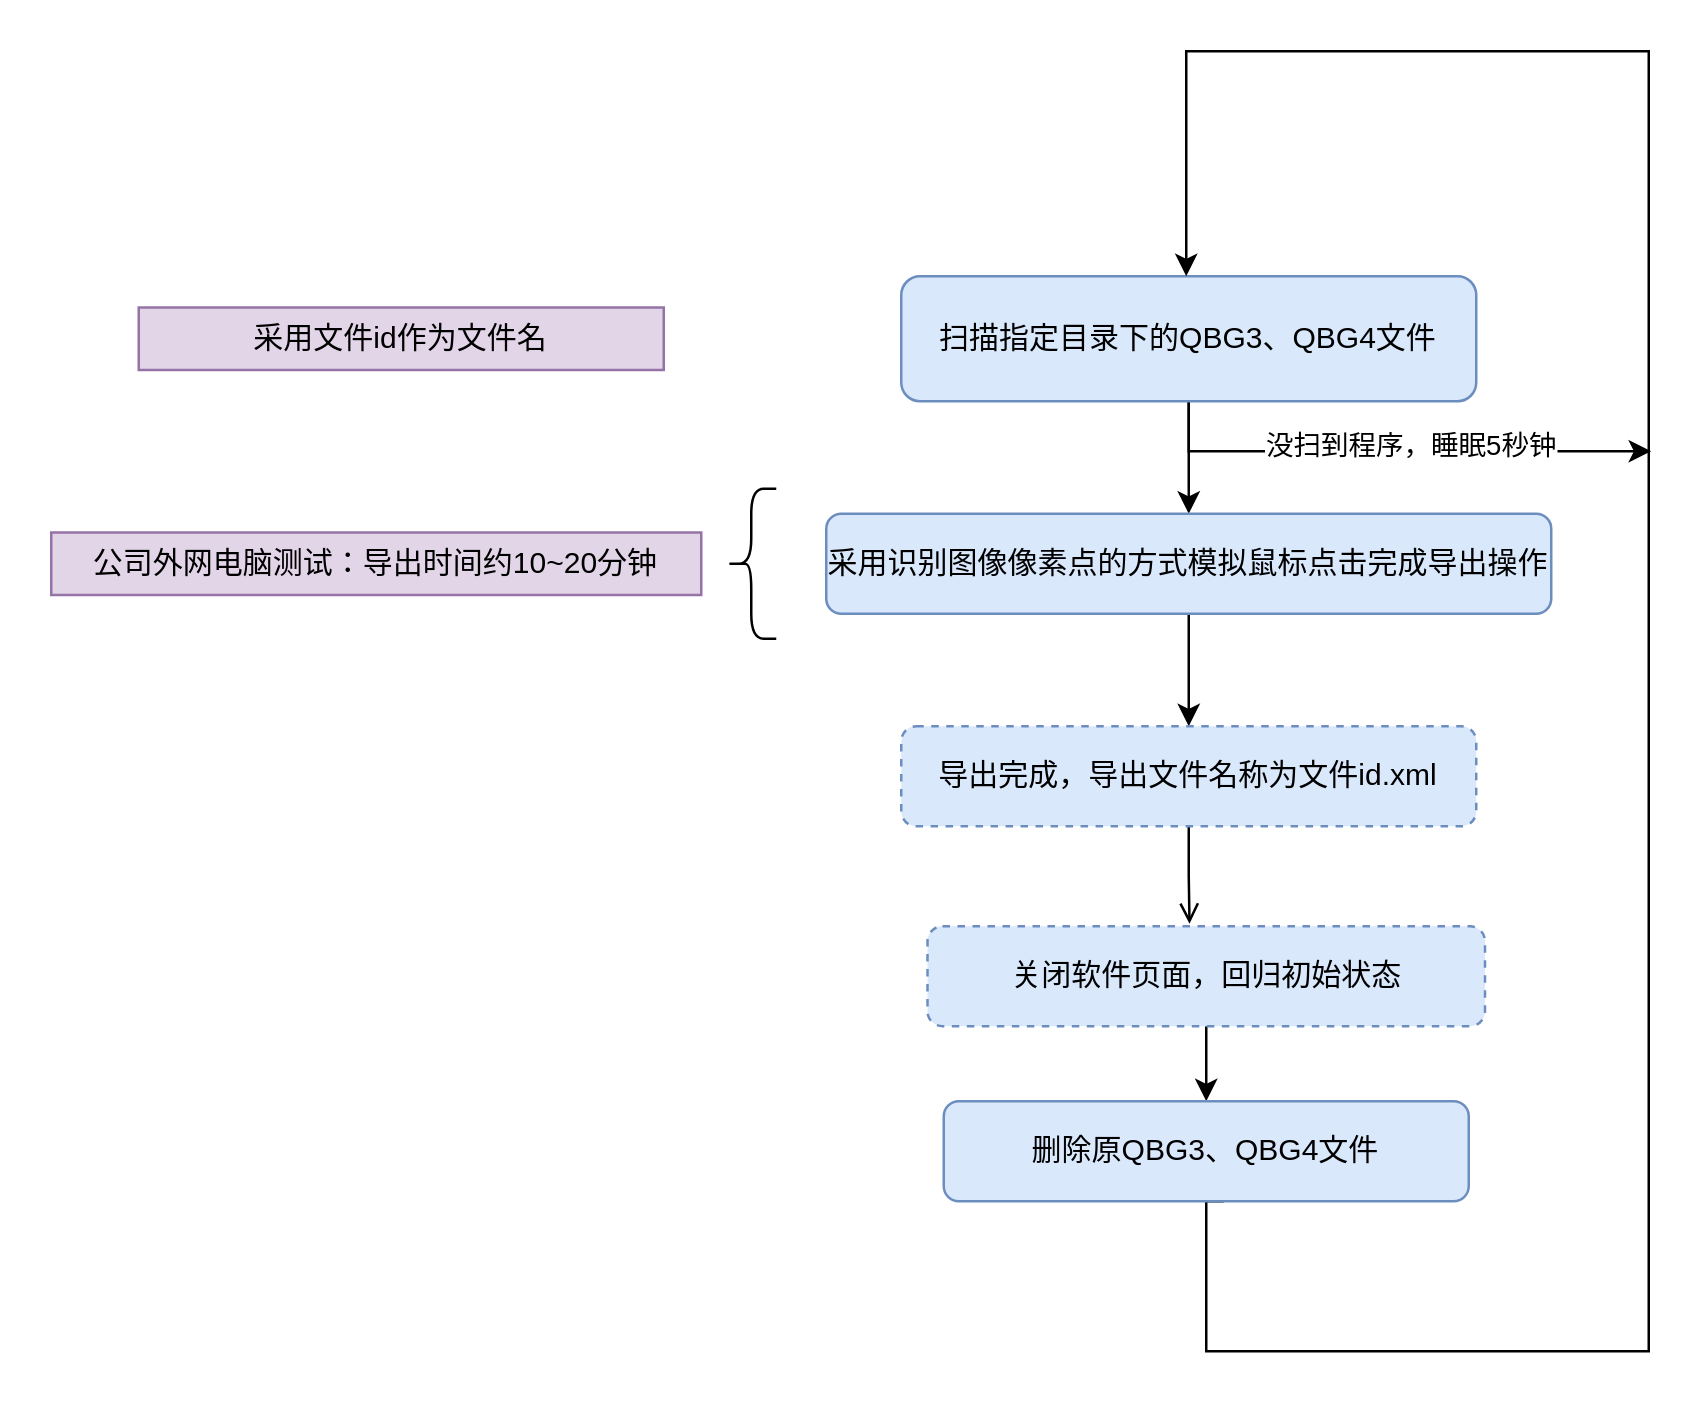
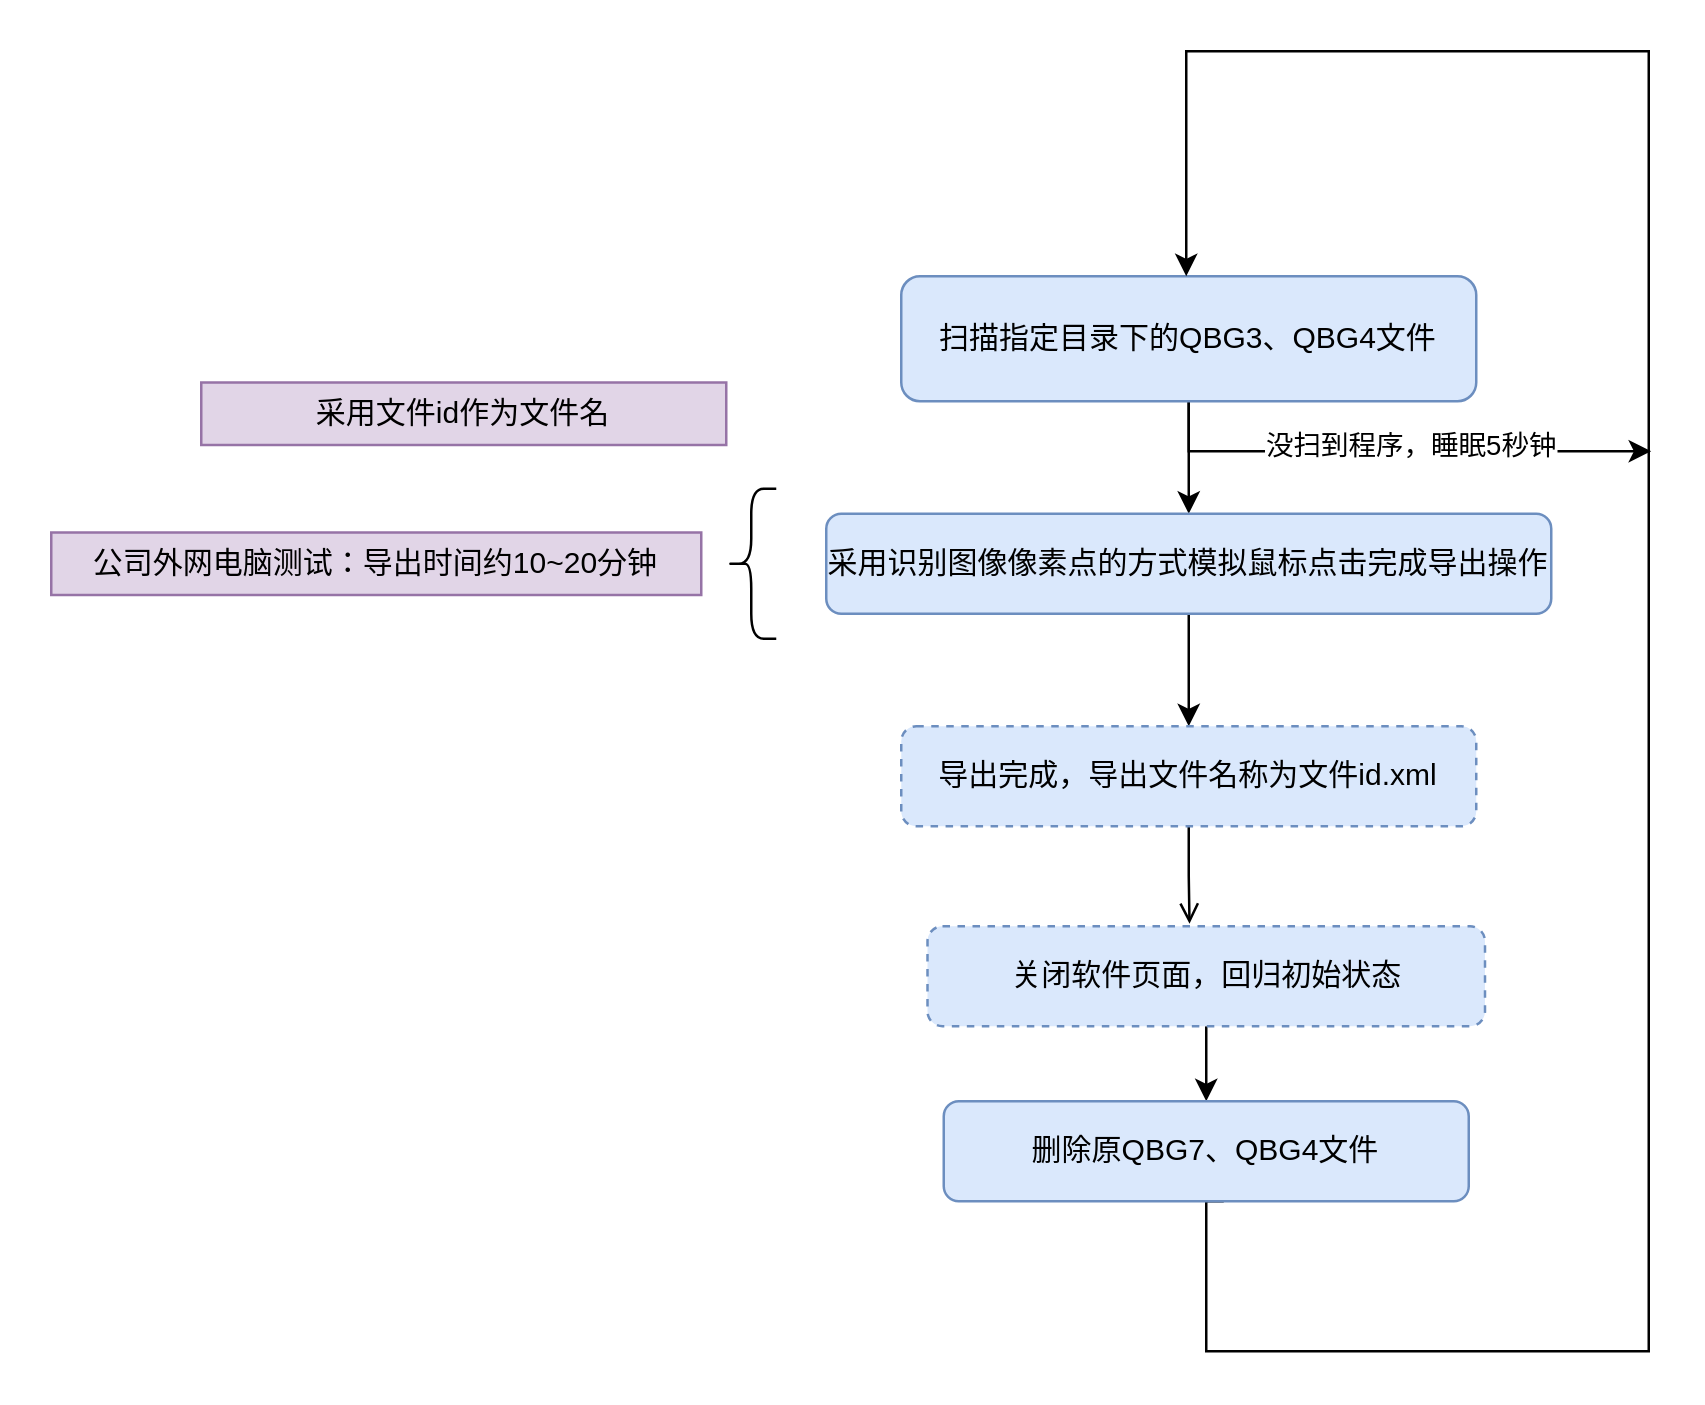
node "采用文件id作为文件名": moved (401, 339) -> (464, 414)
node "删除原QBG3、QBG4文件": label "删除原QBG3、QBG4文件" -> "删除原QBG7、QBG4文件"
